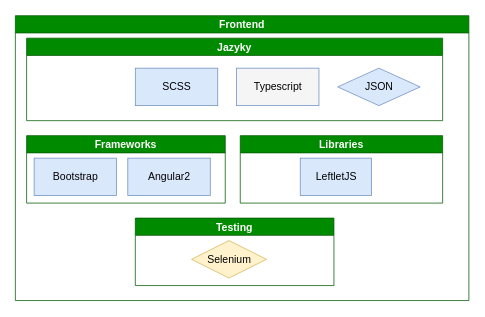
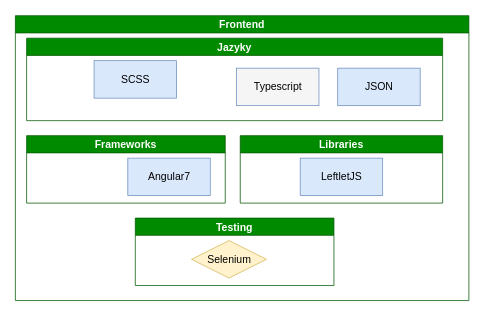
node "SCSS": moved (177, 87) -> (135, 79)
node "JSON": shape diamond -> rectangle
node "Bootstrap": removed
node "Angular2": label "Angular2" -> "Angular7"
node "LeftletJS": size 71x38 -> 83x38
